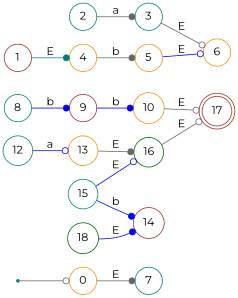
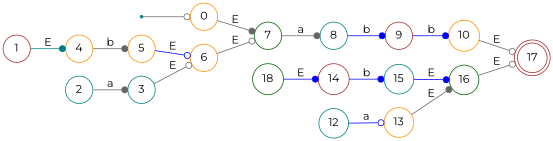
edge "7" -> "8": added, label "a"
edge "6" -> "7": added, label "E"
edge "15" -> "16": arrowhead odot -> dot
edge "15" -> "14": reversed
node "7": color teal -> darkgreen
